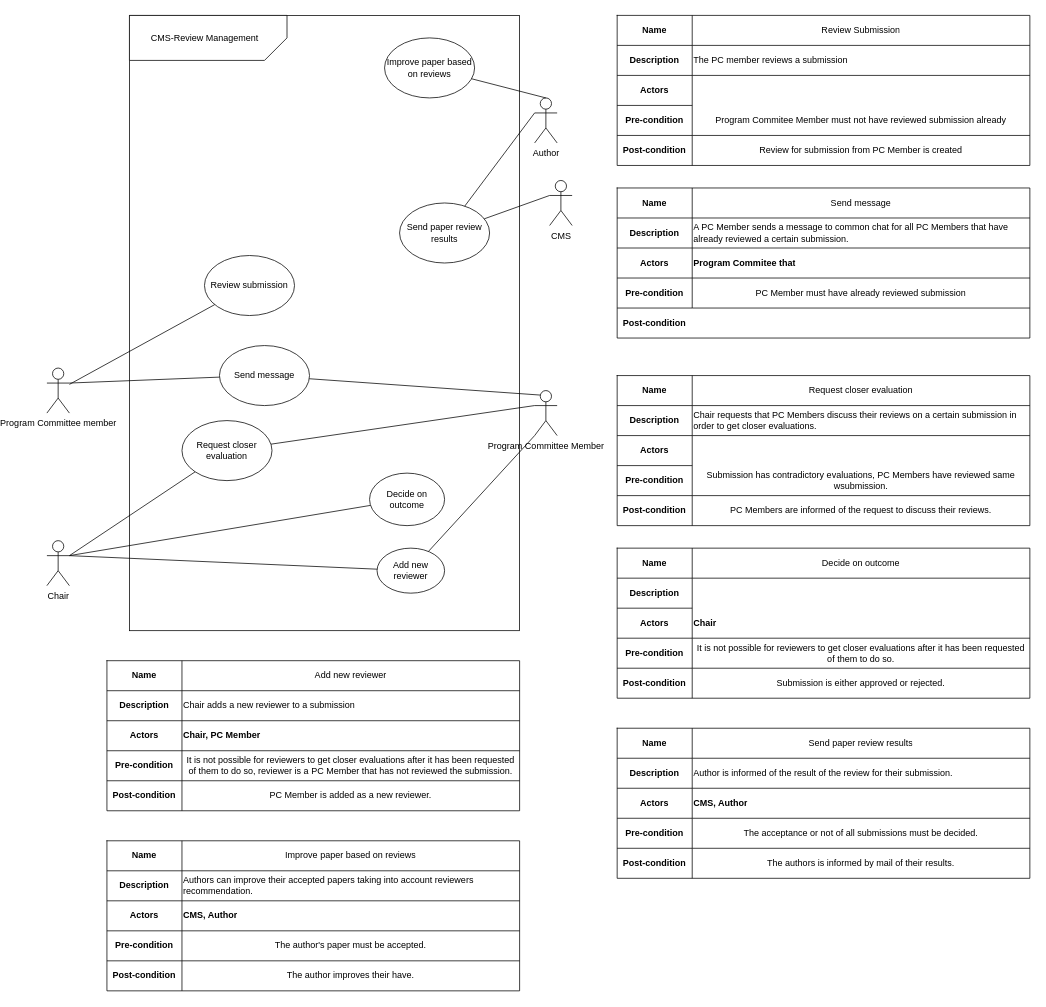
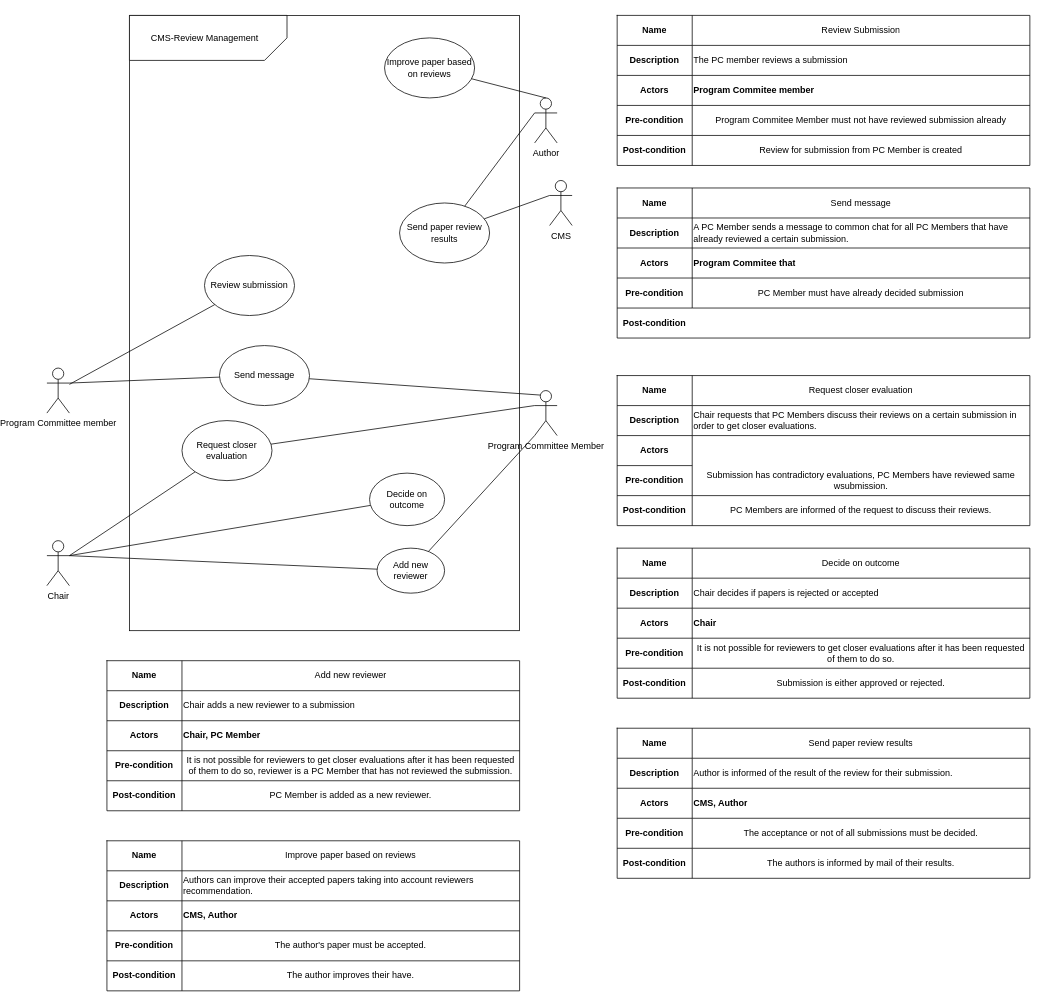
node "Program Commitee member": added
node "PC Member must have already reviewed submission": label "PC Member must have already reviewed submission" -> "PC Member must have already decided submission"
node "Chair decides if papers is rejected or accepted": added
